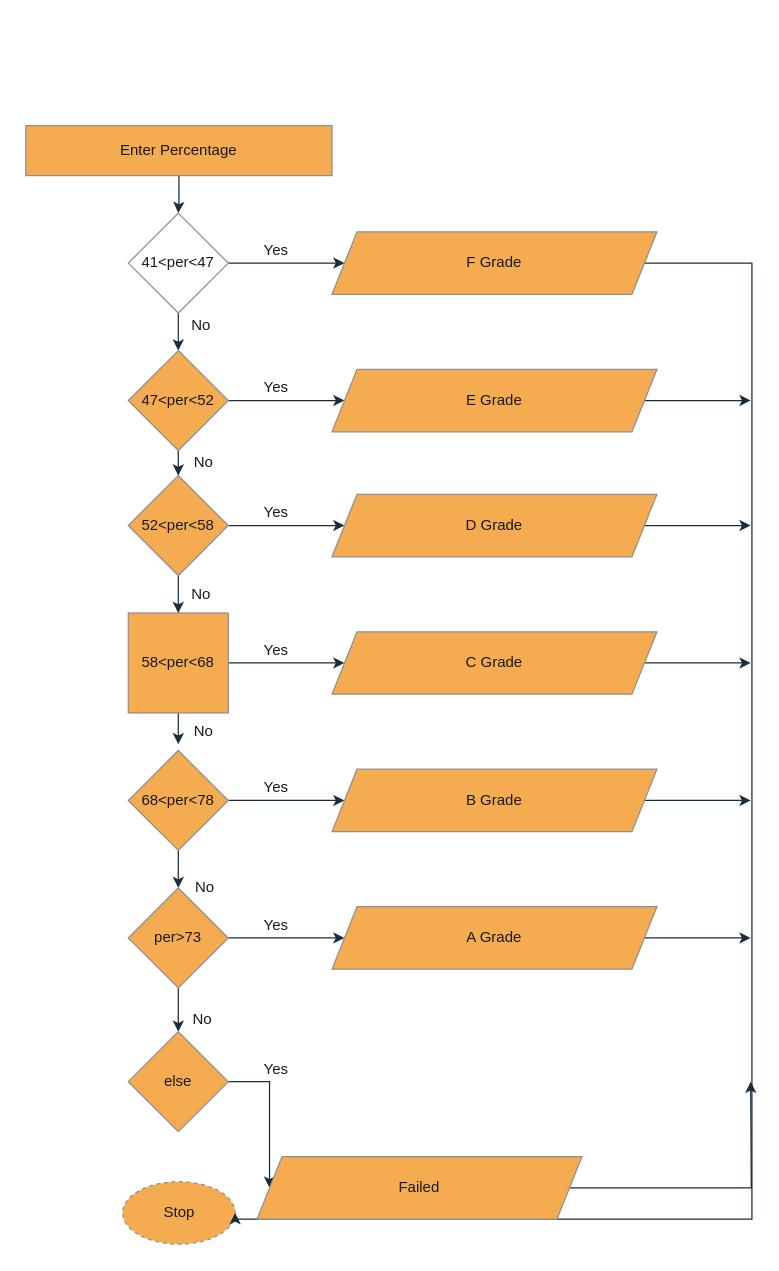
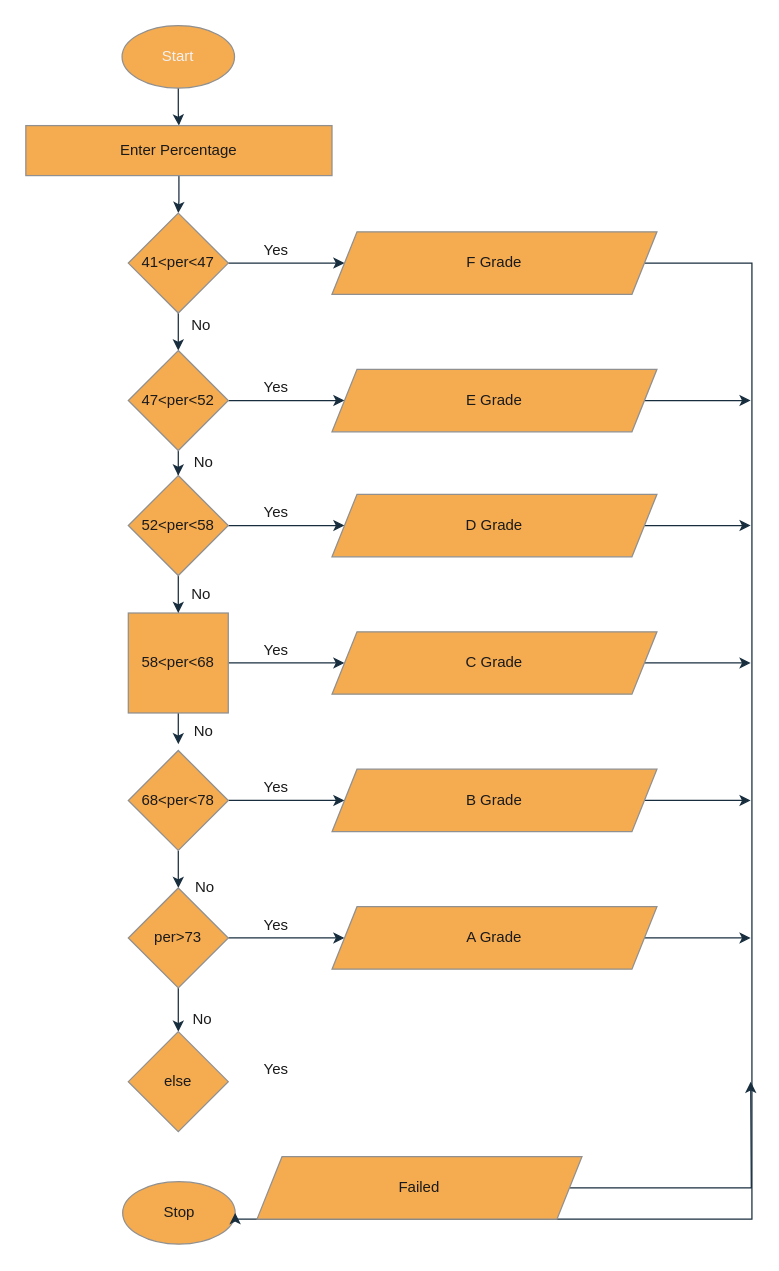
node "Start": added
edge "Start" -> "Enter Percentage": added
node "41<per<47": fillcolor #ffffff -> #f5ab50
edge "else" -> "Failed": removed
node "Stop": style dashed -> solid
